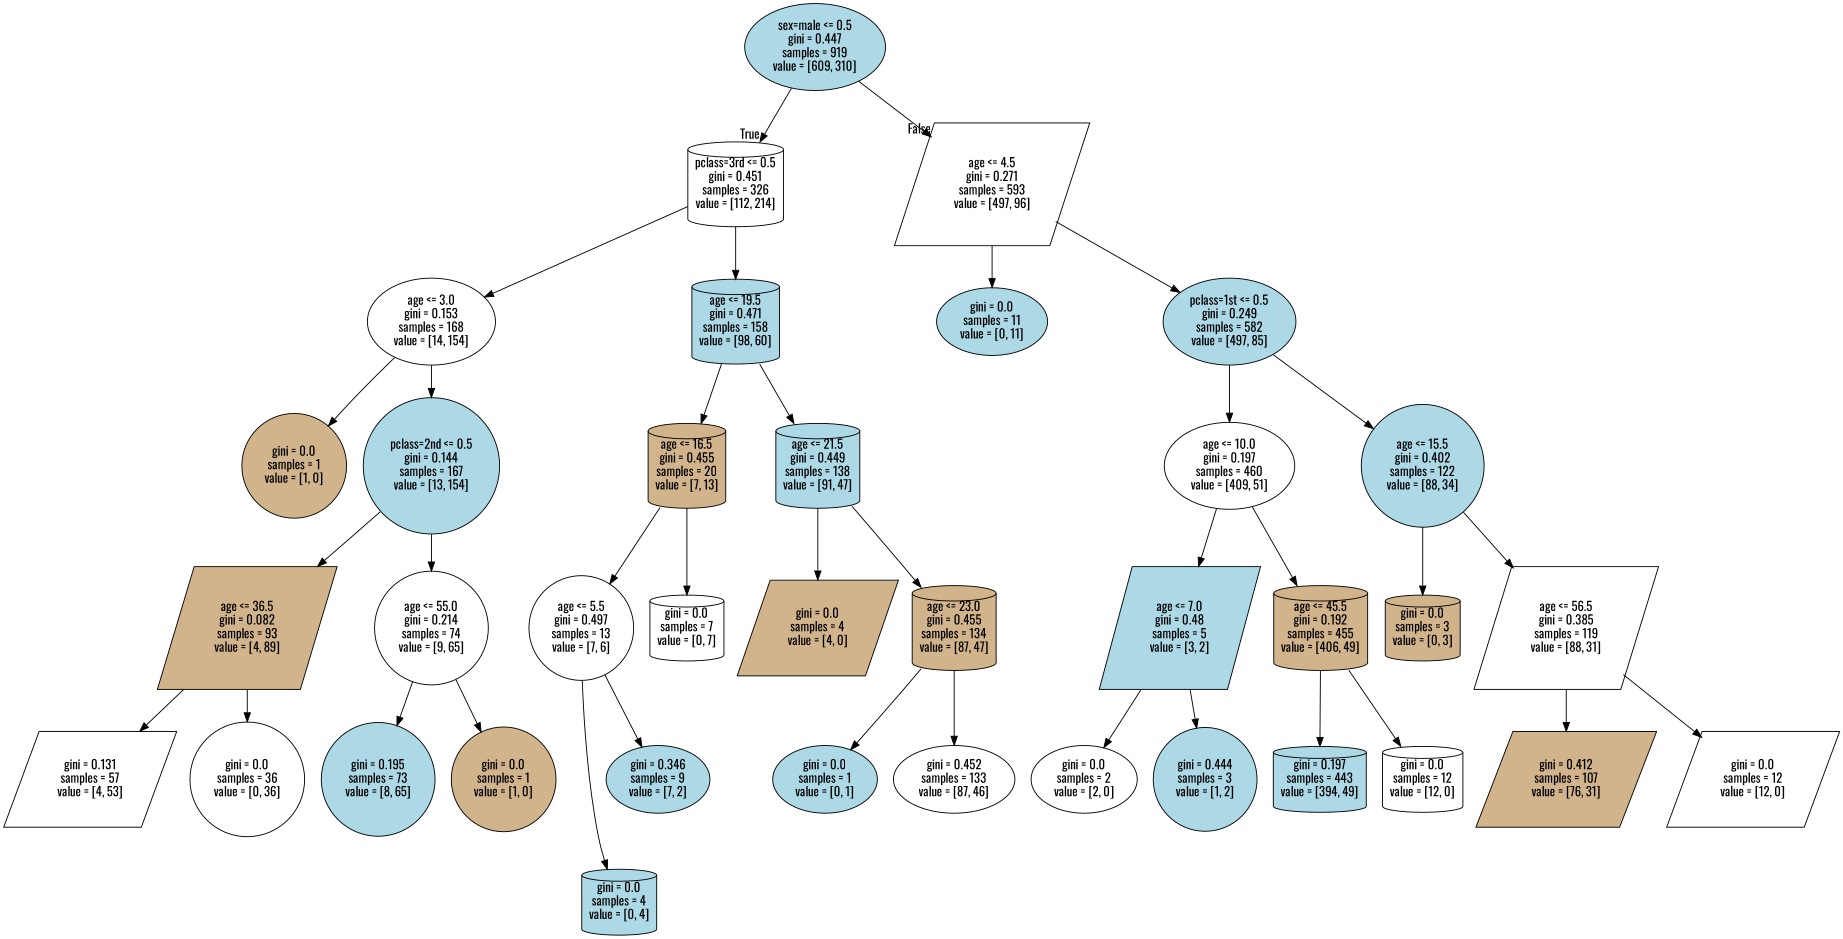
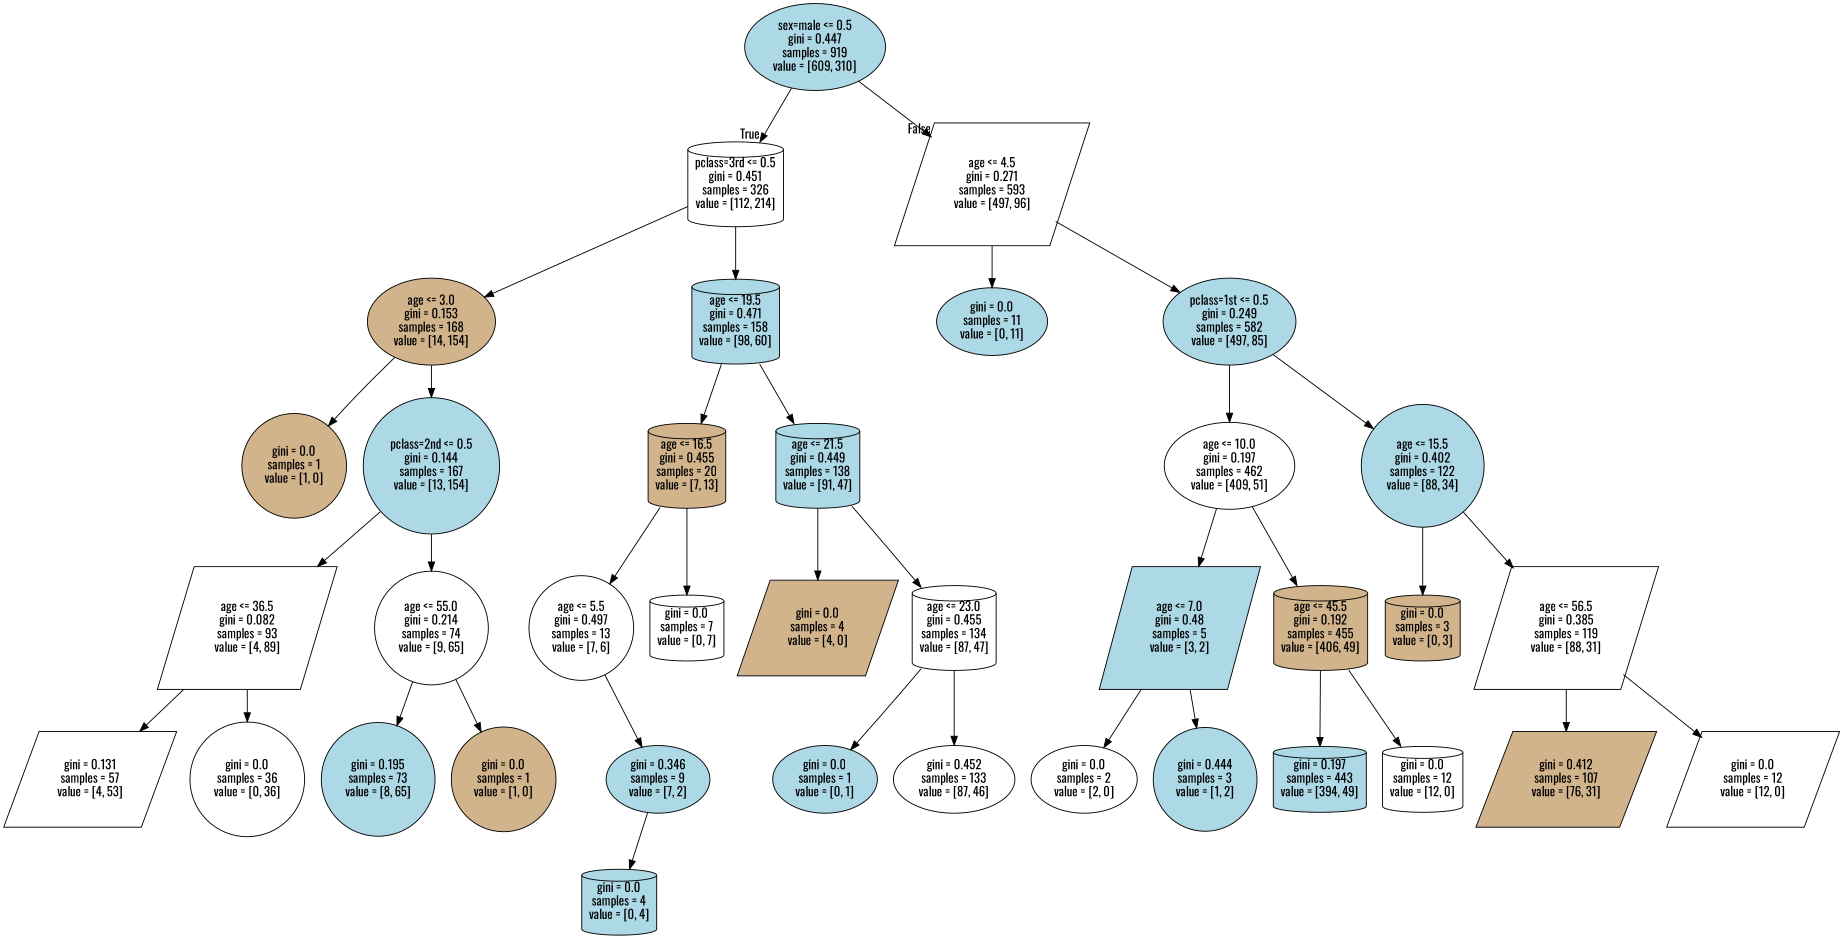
node "age <= 3.0 gini = 0.153 samples = 168 value = [14, 154]": fillcolor white -> tan
node "age <= 10.0 gini = 0.197 samples = 460 value = [409, 51]": label "age <= 10.0 gini = 0.197 samples = 460 value = [409, 51]" -> "age <= 10.0 gini = 0.197 samples = 462 value = [409, 51]"
node "age <= 36.5 gini = 0.082 samples = 93 value = [4, 89]": fillcolor tan -> white
node "age <= 23.0 gini = 0.455 samples = 134 value = [87, 47]": fillcolor tan -> white
edge "age <= 5.5 gini = 0.497 samples = 13 value = [7, 6]" -> "gini = 0.0 samples = 4 value = [0, 4]": now "gini = 0.346 samples = 9 value = [7, 2]" -> "gini = 0.0 samples = 4 value = [0, 4]"
